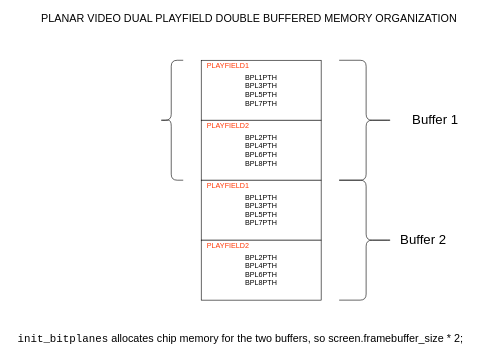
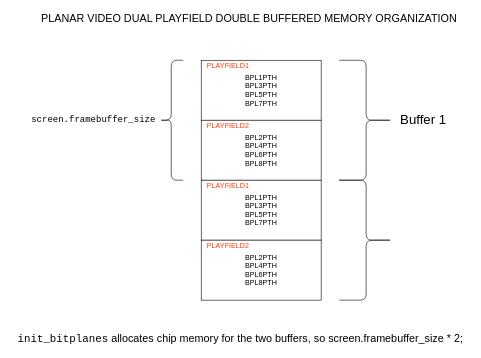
node "screen.framebuffer_size": added
node "Buffer 1": moved (435, 120) -> (423, 120)
node "Buffer 2": removed
